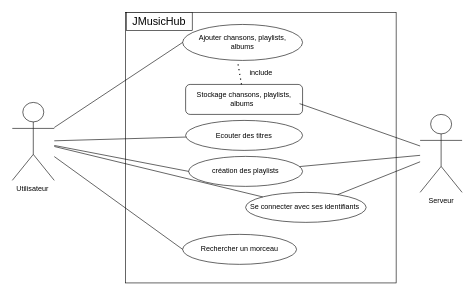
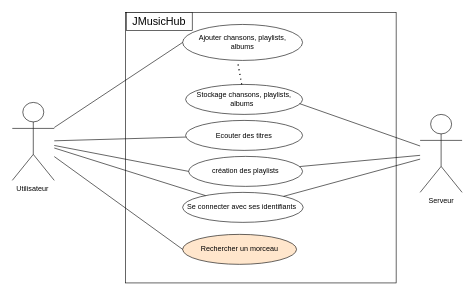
node "include": removed
node "Stockage chansons, playlists, albums": shape rounded rectangle -> ellipse
node "Se connecter avec ses identifiants": moved (306, 207) -> (243, 207)
node "Rechercher un morceau": fillcolor #ffffff -> #ffe6cc
